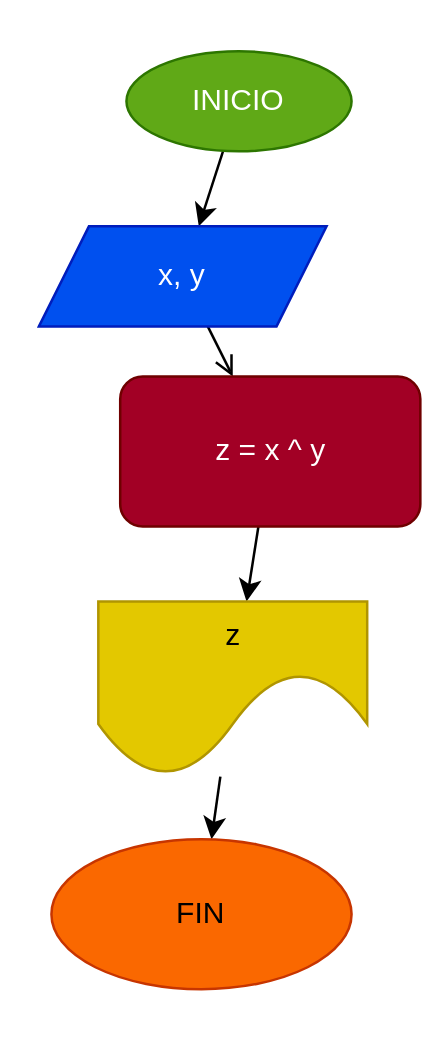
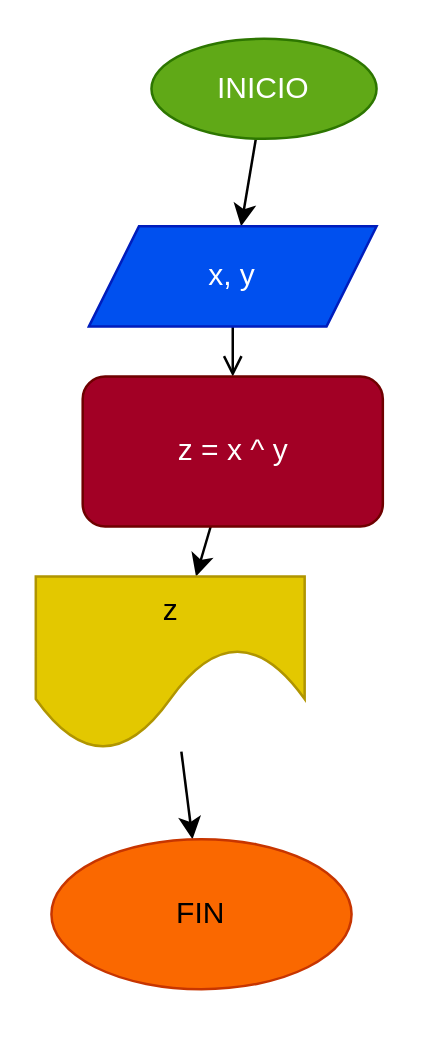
node "INICIO": moved (239, 101) -> (264, 89)
node "x, y": moved (183, 276) -> (233, 276)
node "z = x ^ y": moved (270, 451) -> (233, 451)
node "z": moved (233, 689) -> (170, 664)
